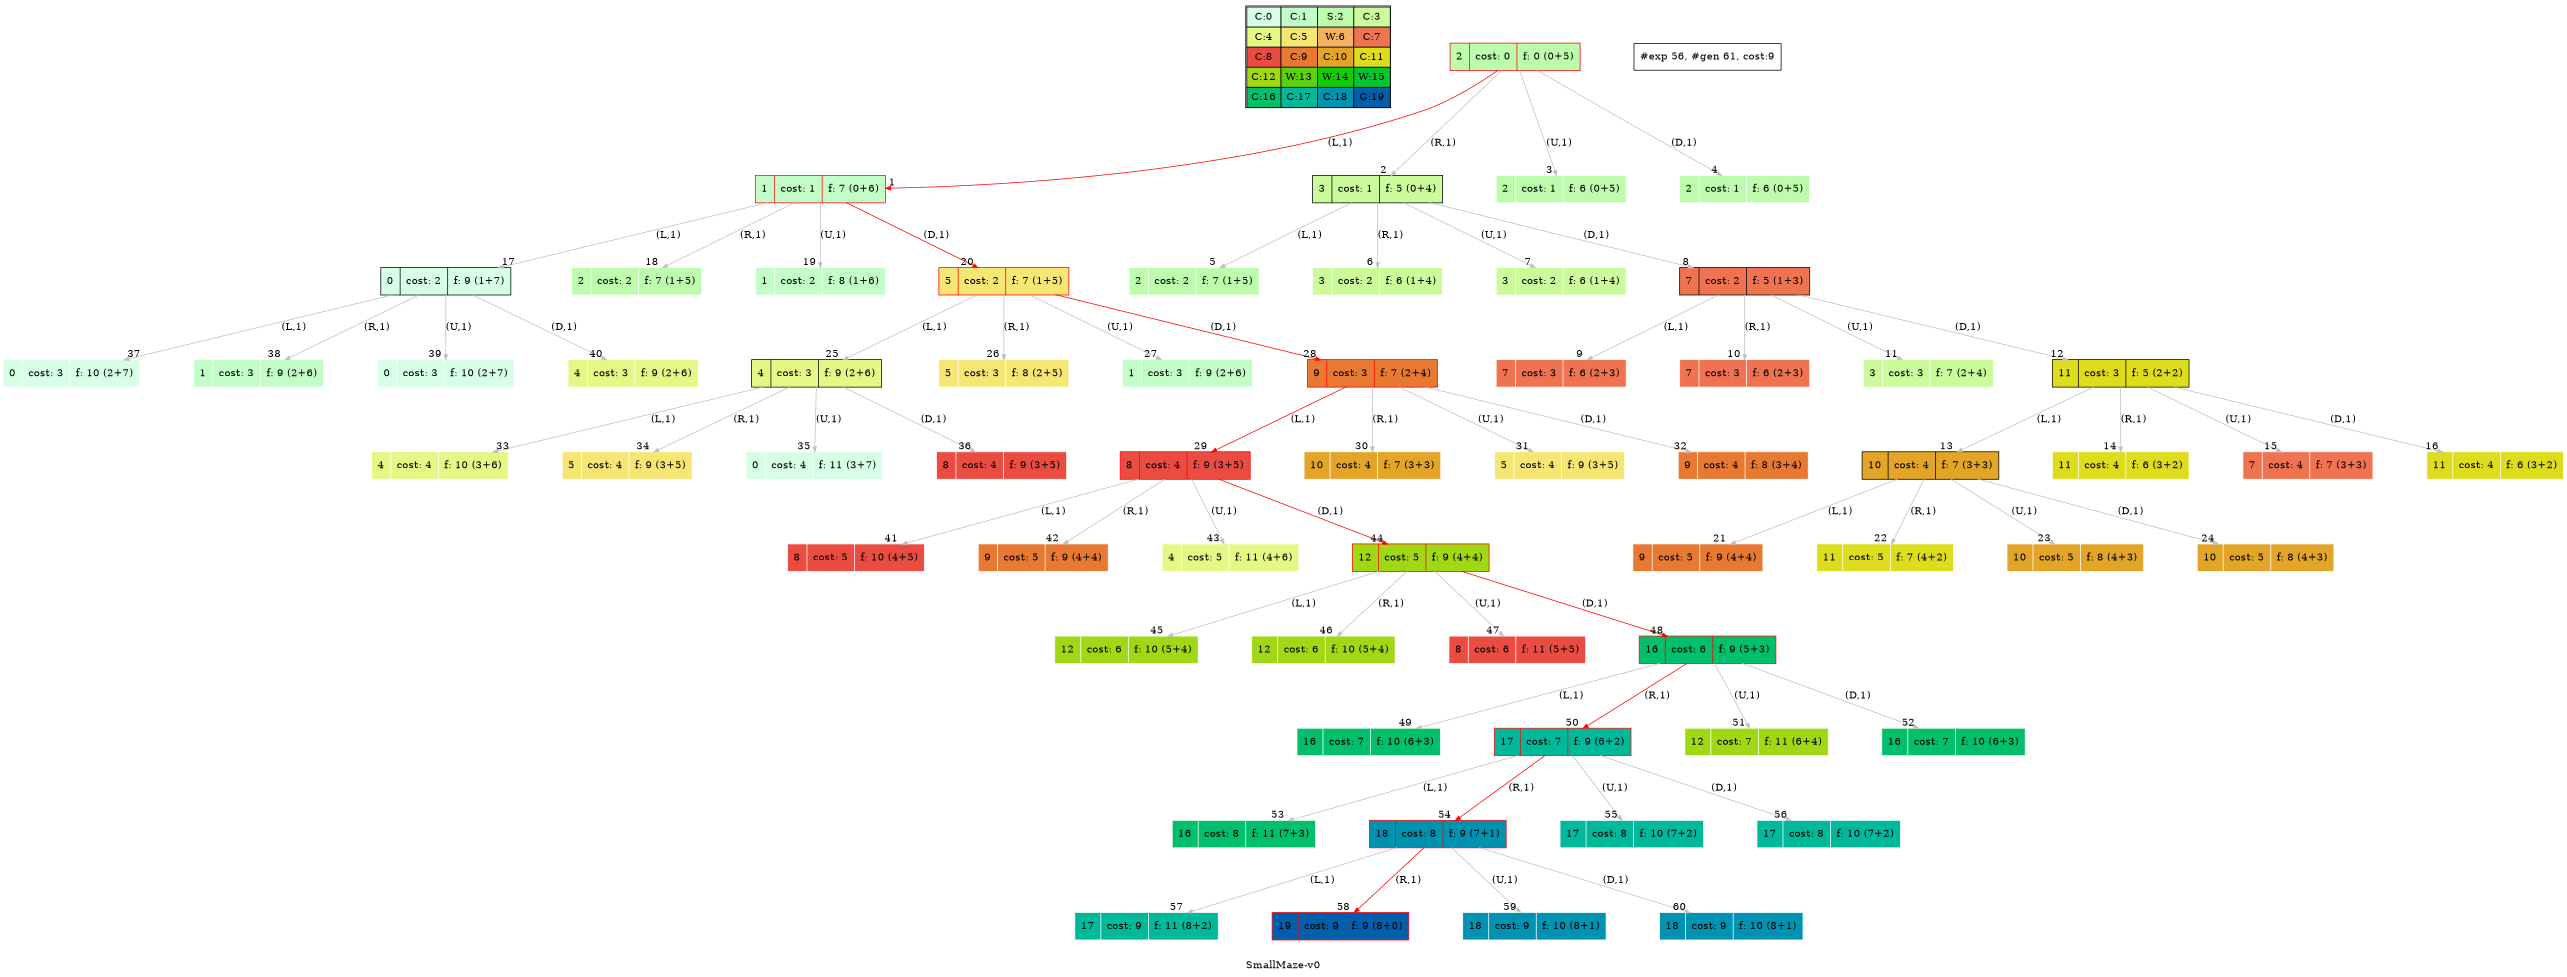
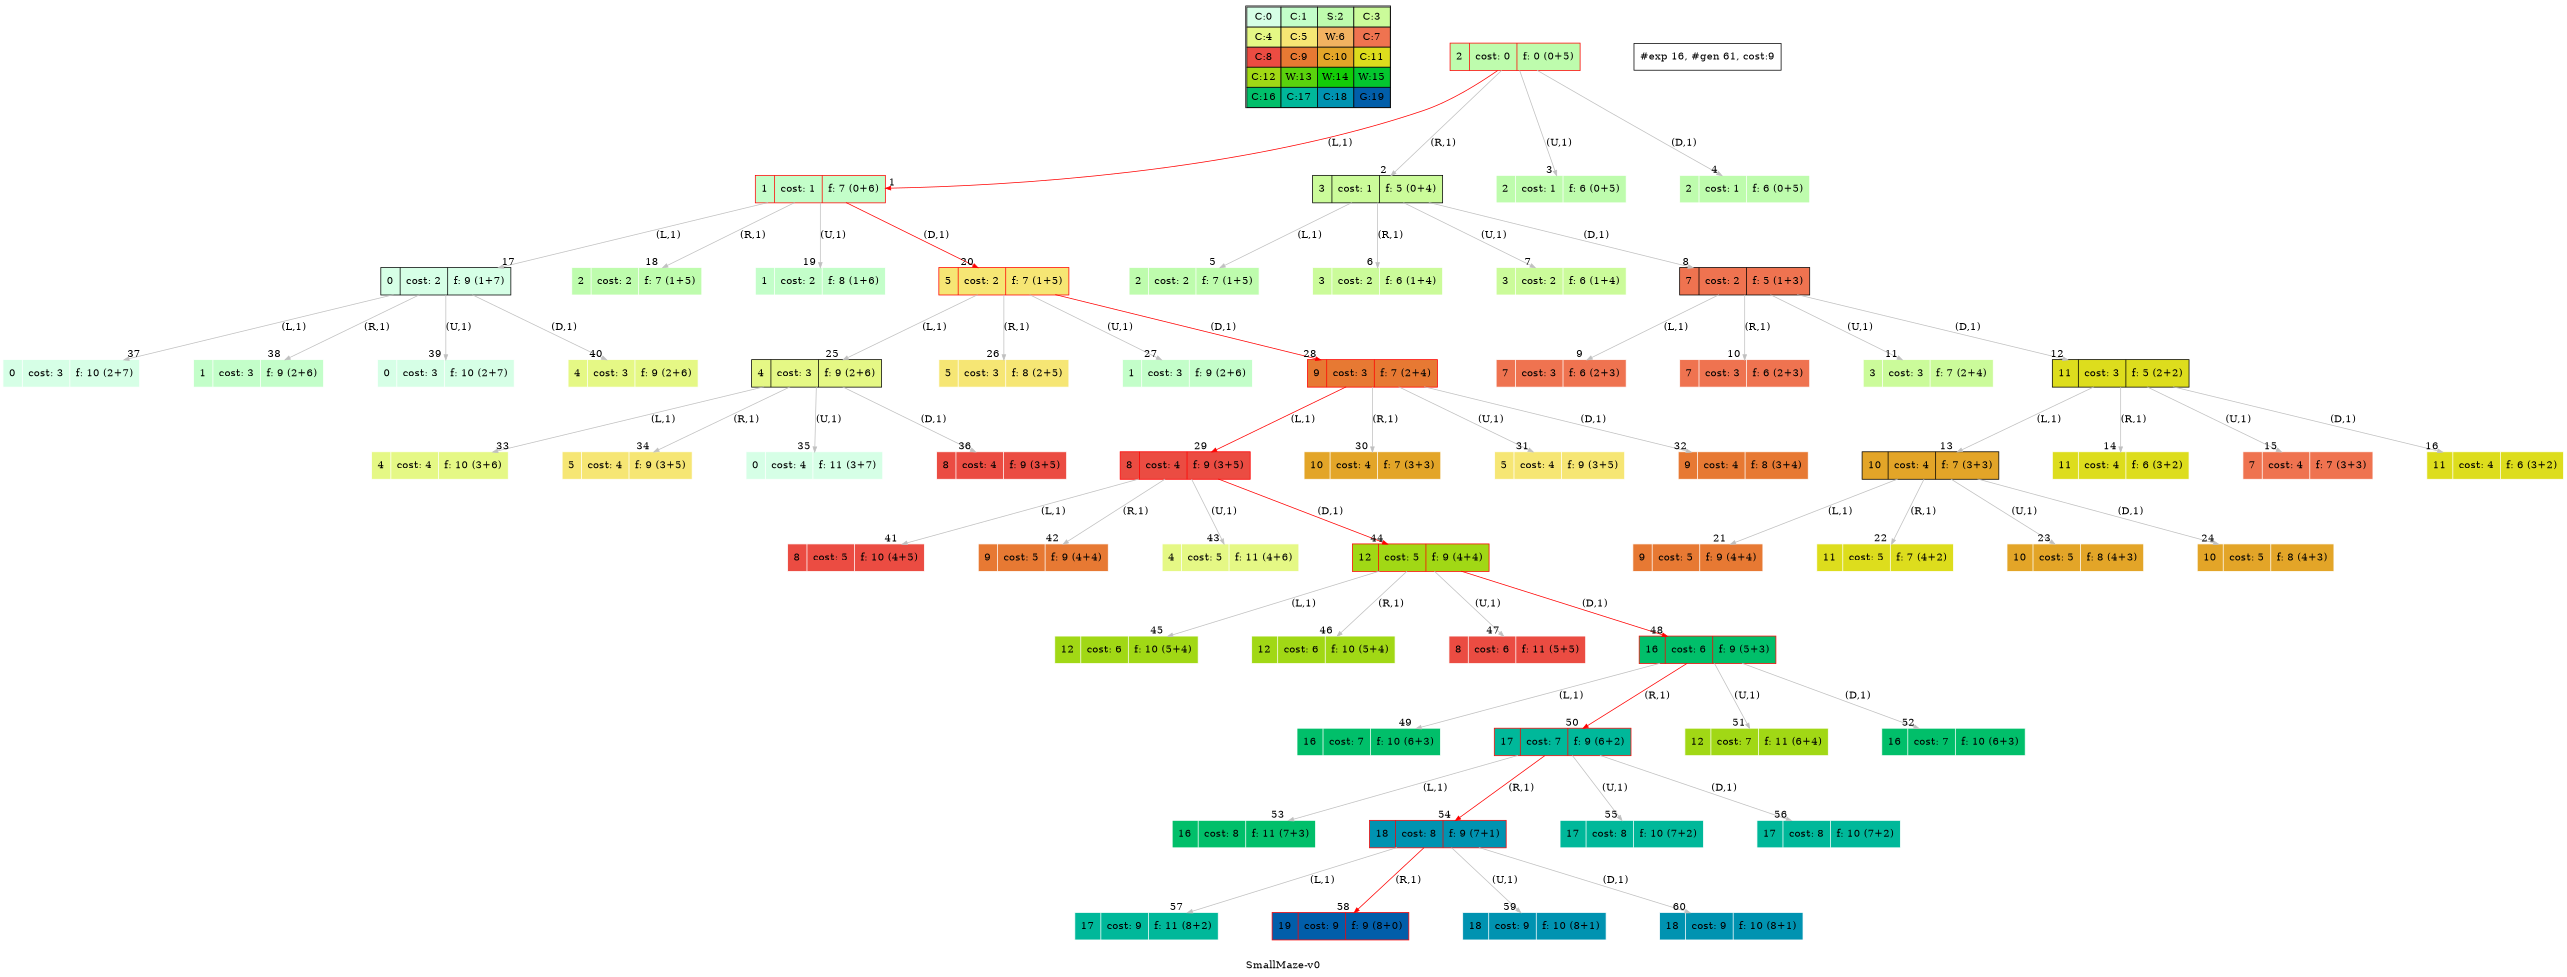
node "#exp 56, #gen 61, cost:9": label "#exp 56, #gen 61, cost:9" -> "#exp 16, #gen 61, cost:9"
